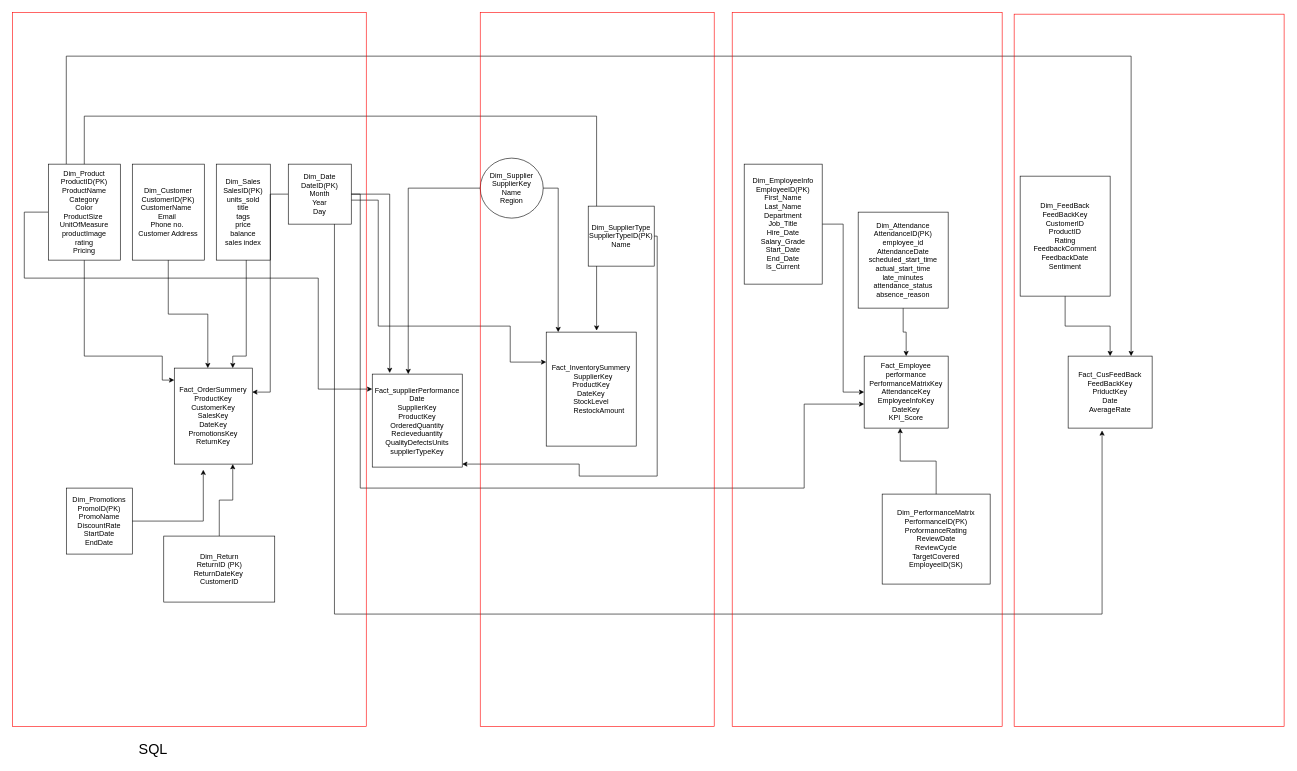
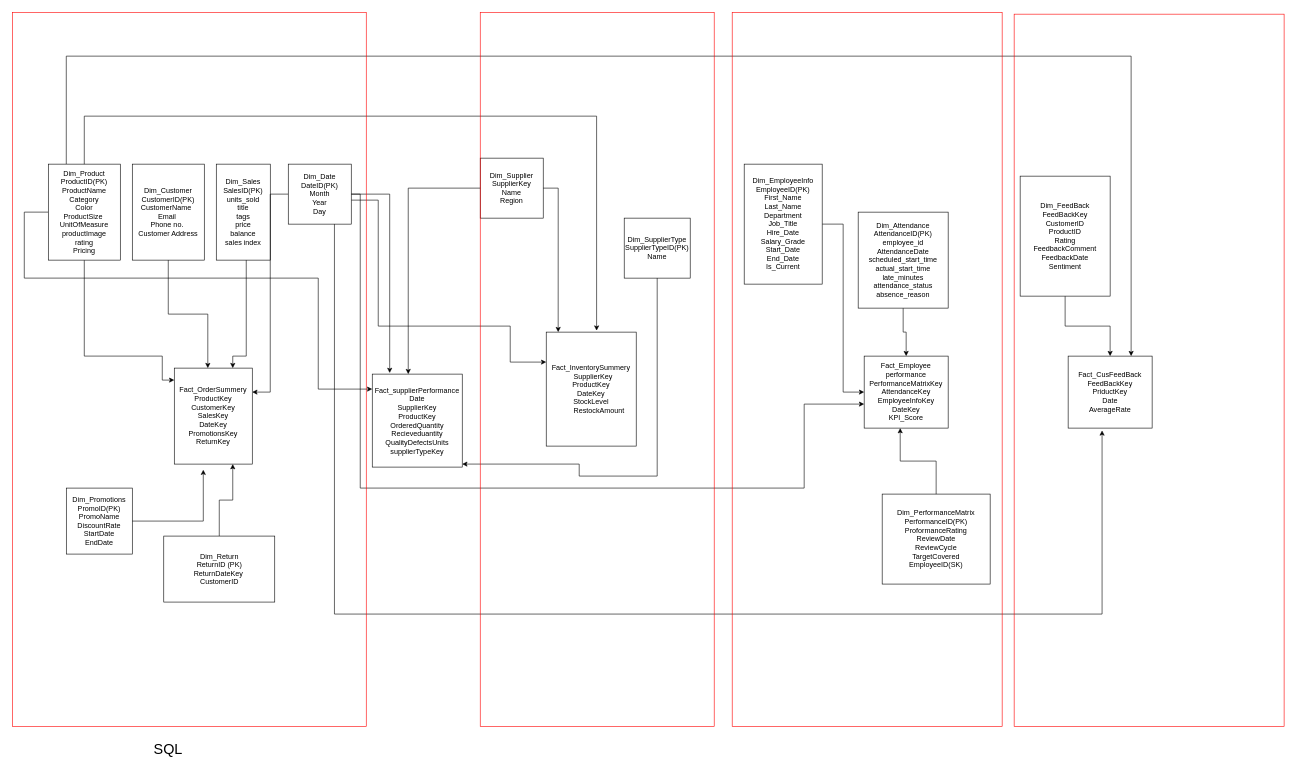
node "Dim_Supplier SupplierKey Name Region": shape ellipse -> rectangle
node "Dim_SupplierType SupplierTypeID(PK) Name": moved (621, 236) -> (657, 248)
node "SQL": moved (153, 749) -> (168, 749)
